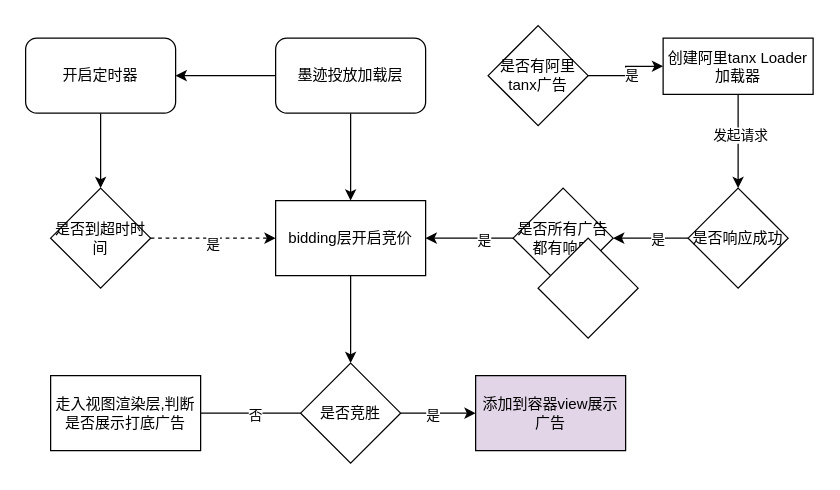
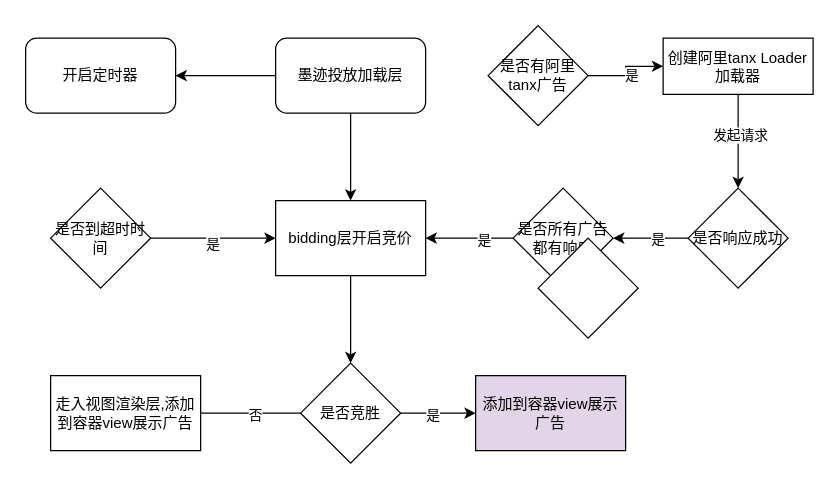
edge "开启定时器" -> "是否到超时时间": removed
edge "是否到超时时间" -> "bidding层开启竞价": style dashed -> solid
node "走入视图渲染层,判断是否展示打底广告": label "走入视图渲染层,判断是否展示打底广告" -> "走入视图渲染层,添加到容器view展示广告"
